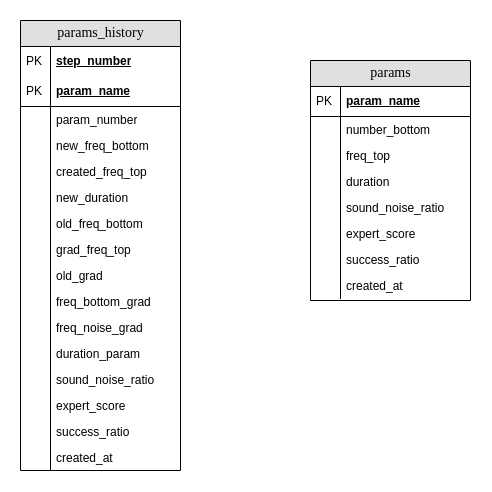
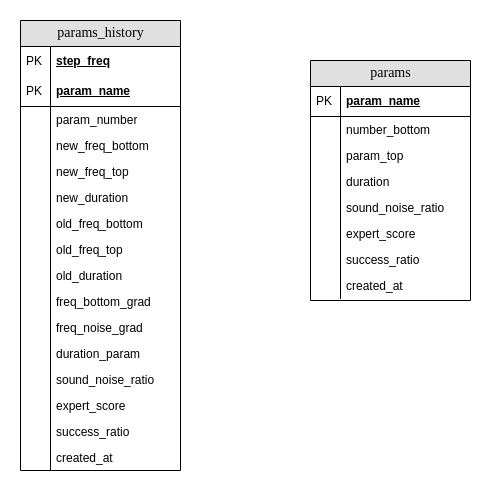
node "step_number": label "step_number" -> "step_freq"
node "freq_top": label "freq_top" -> "param_top"
node "created_freq_top": label "created_freq_top" -> "new_freq_top"
node "grad_freq_top": label "grad_freq_top" -> "old_freq_top"
node "old_grad": label "old_grad" -> "old_duration"
